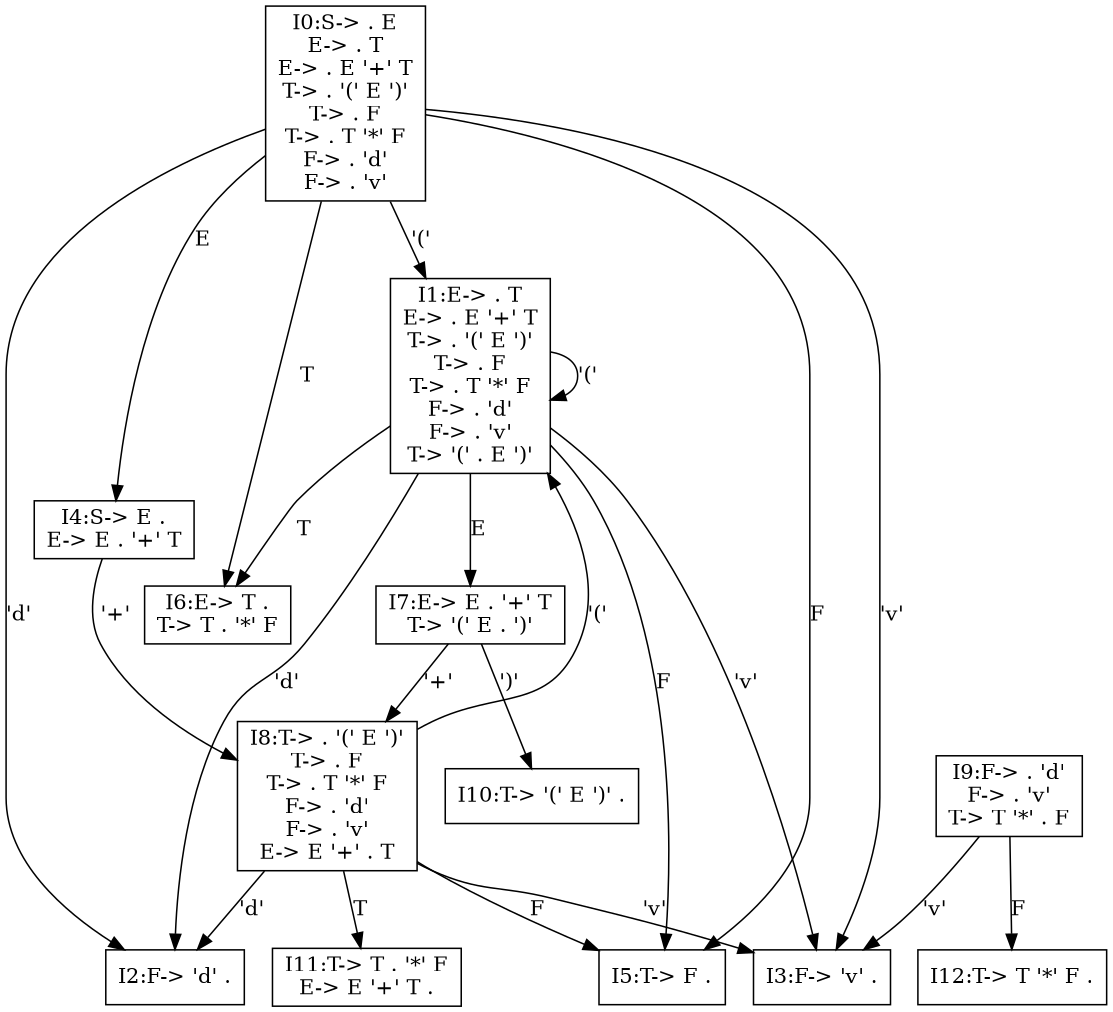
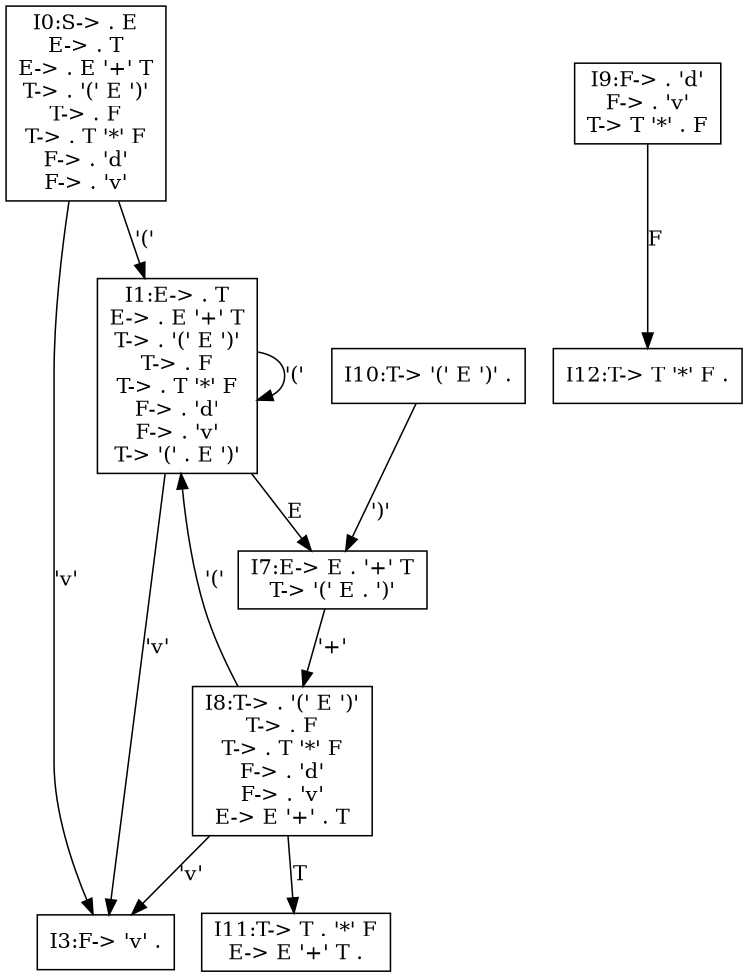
node "I4:S-> E . E-> E . '+' T": removed
node "I6:E-> T . T-> T . '*' F": removed
edge "I7:E-> E . '+' T T-> '(' E . ')'" -> "I10:T-> '(' E ')' .": reversed
edge "I9:F-> . 'd' F-> . 'v' T-> T '*' . F" -> "I3:F-> 'v' .": removed, label "'v'"
node "I2:F-> 'd' .": removed
node "I5:T-> F .": removed
